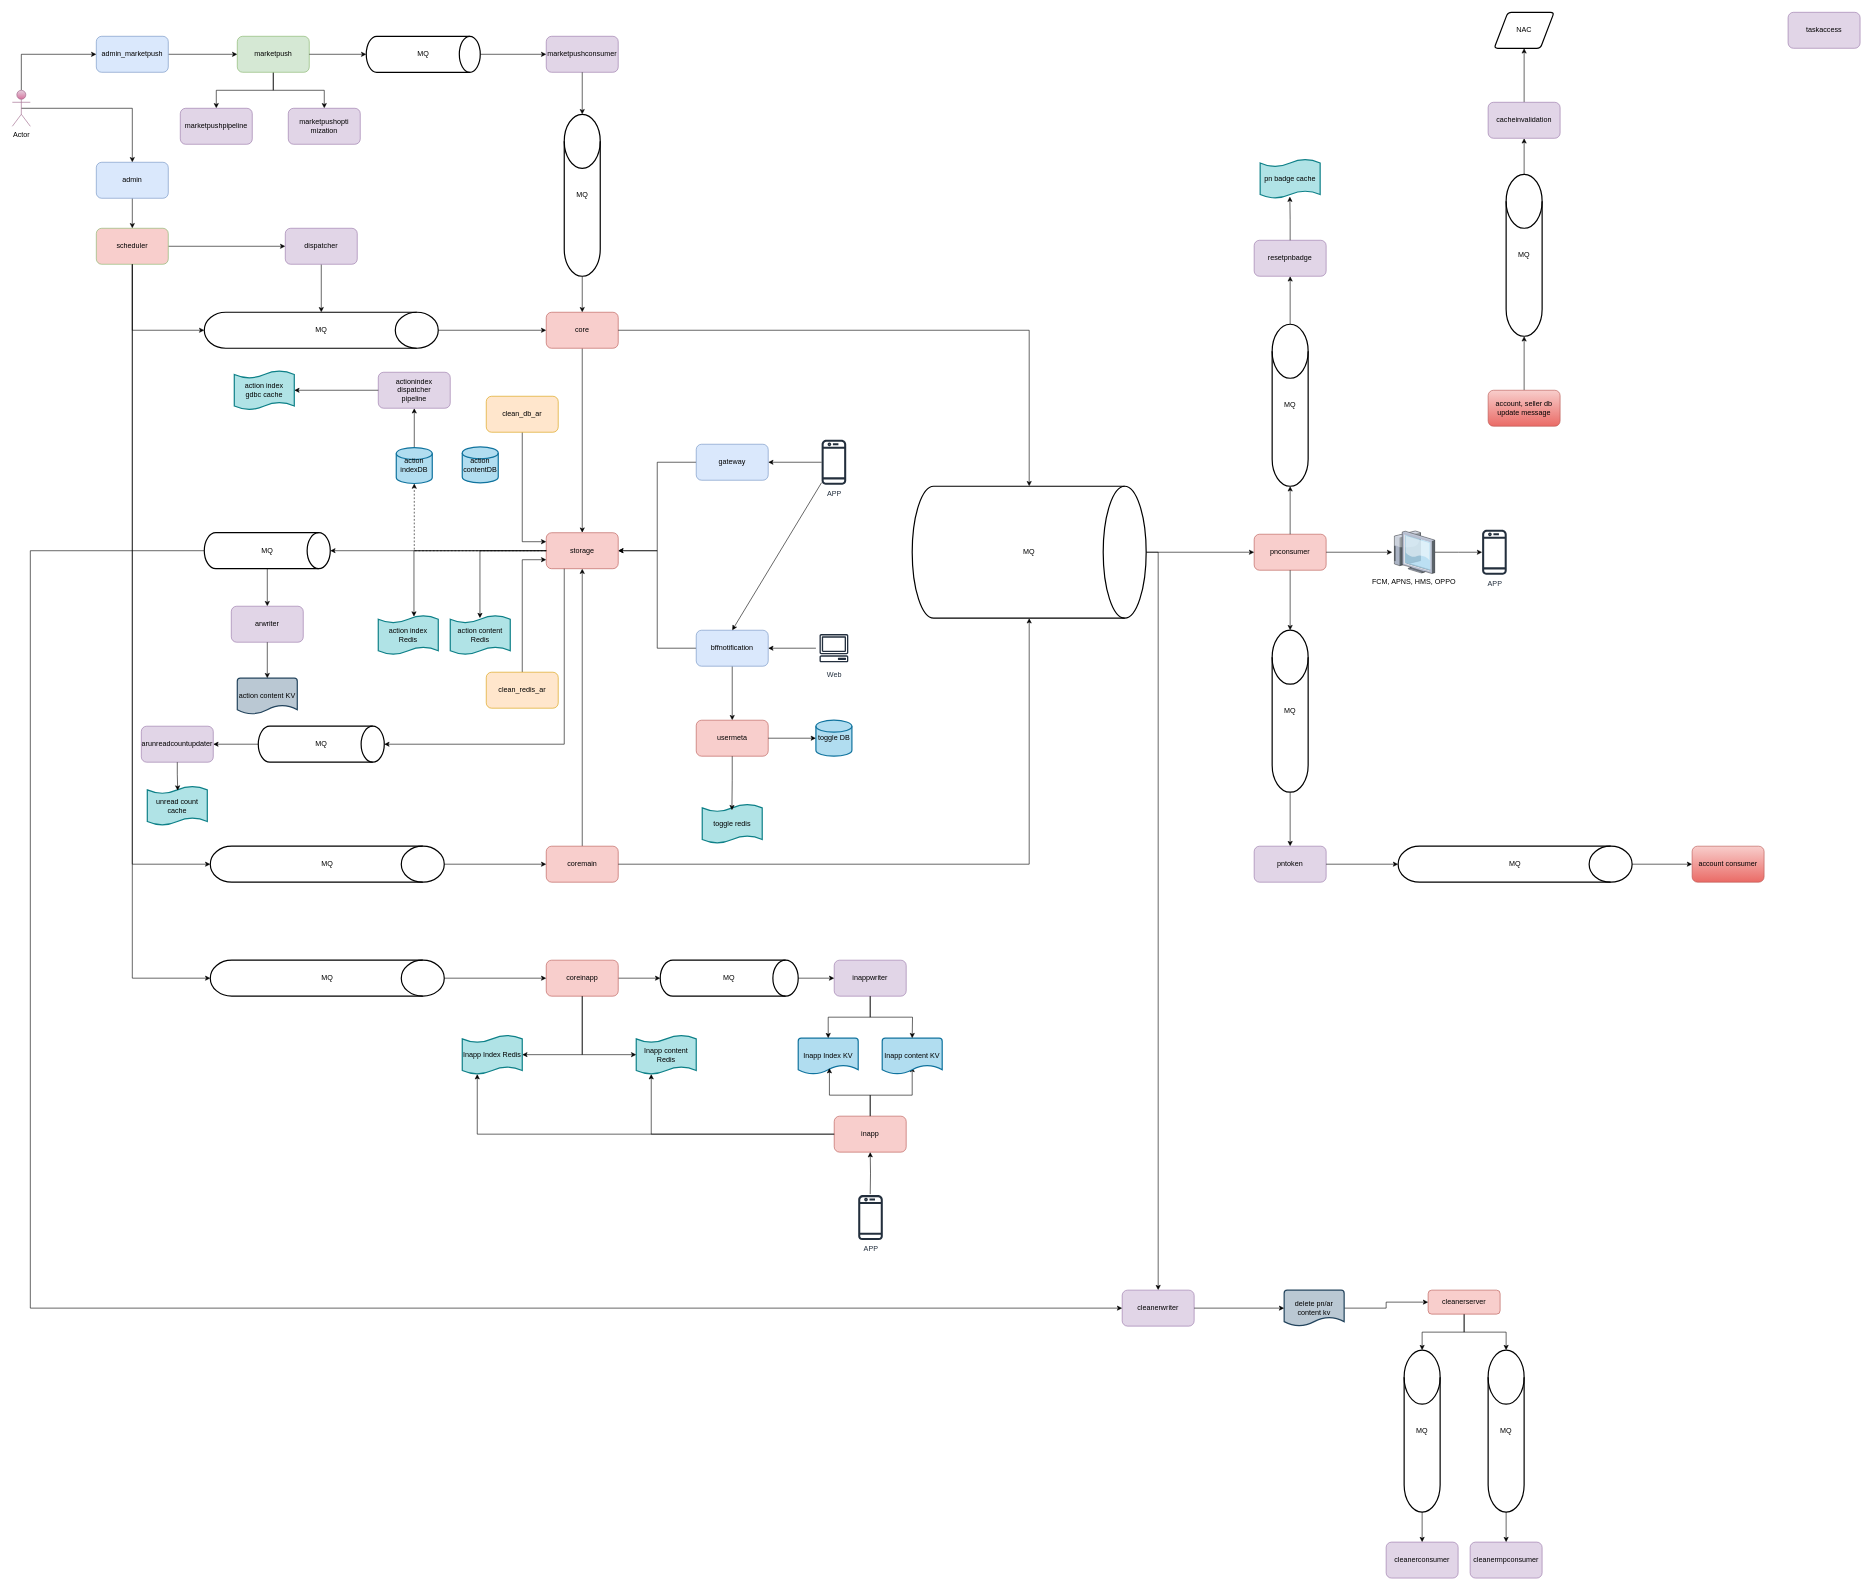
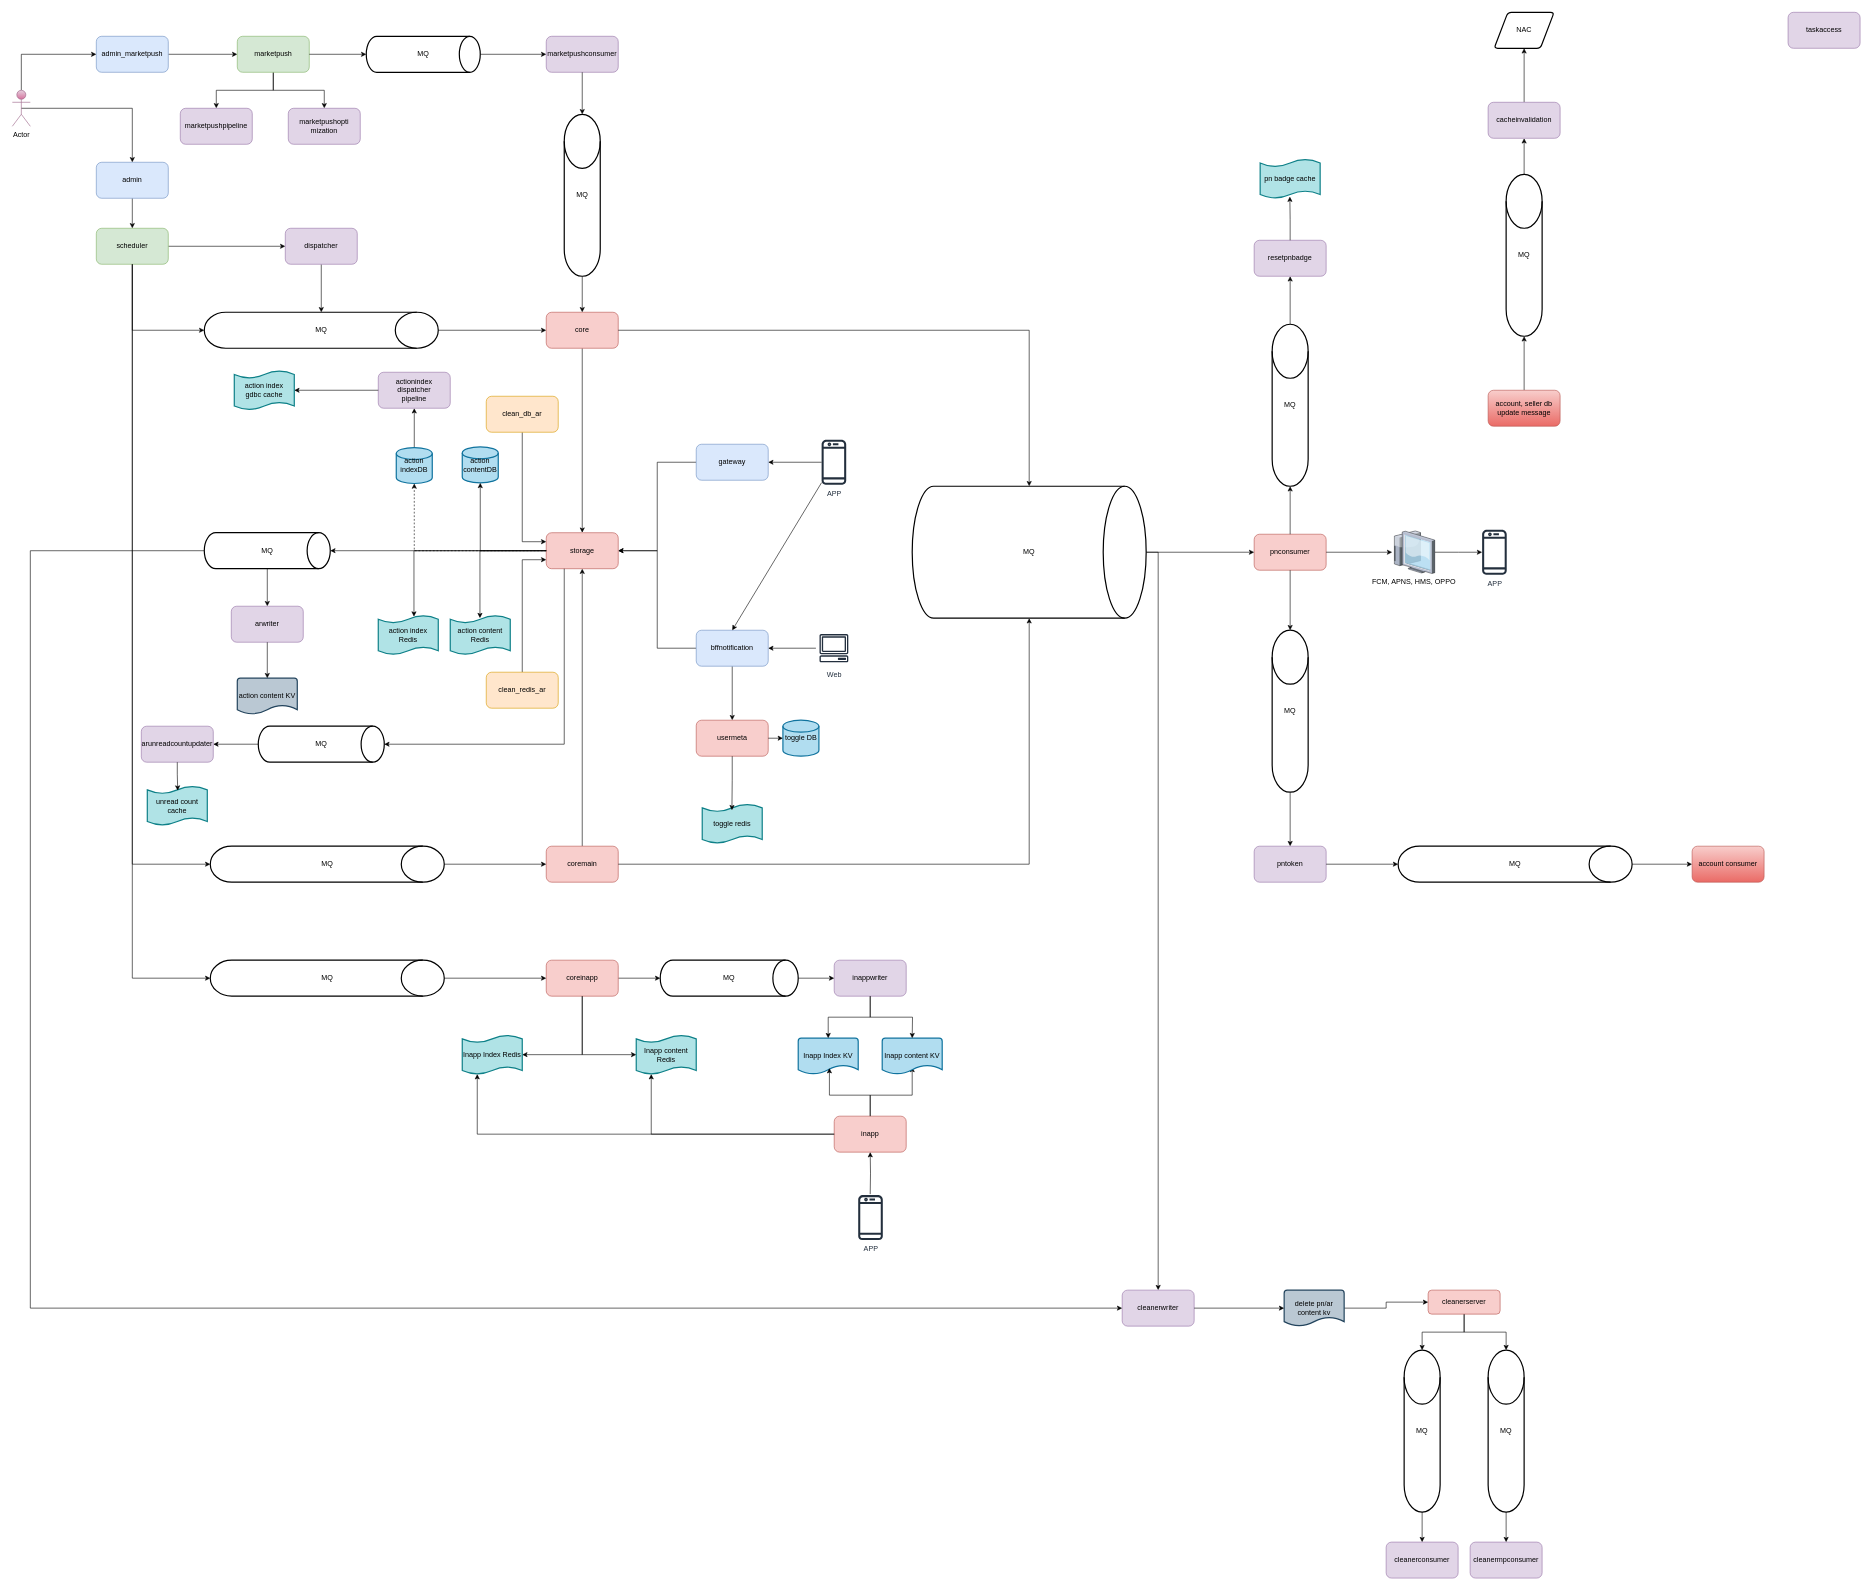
node "scheduler": fillcolor #f8cecc -> #d5e8d4
edge "storage" -> "action contentDB": added
node "toggle DB": moved (834, 738) -> (801, 738)
